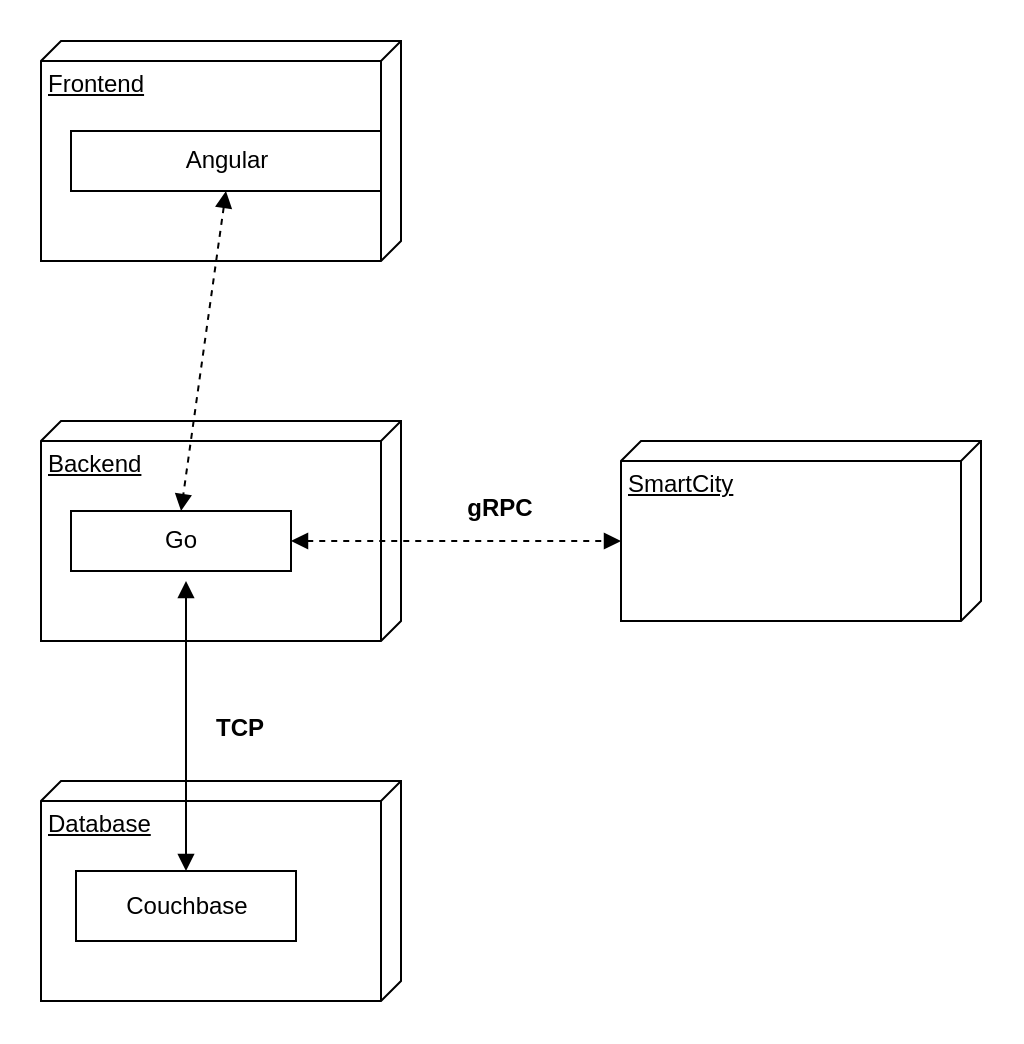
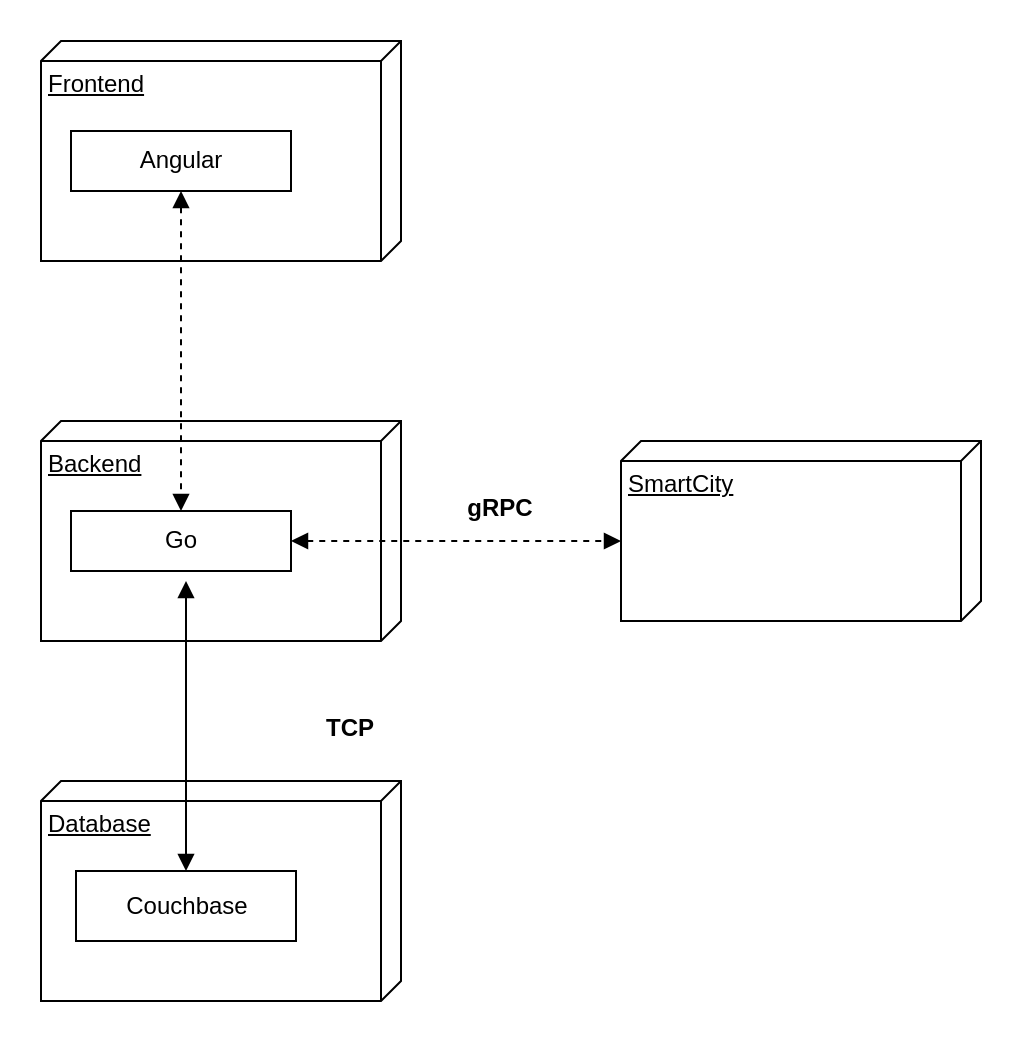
node "Angular": size 310x60 -> 220x60
node "TCP": moved (241, 727) -> (351, 727)
